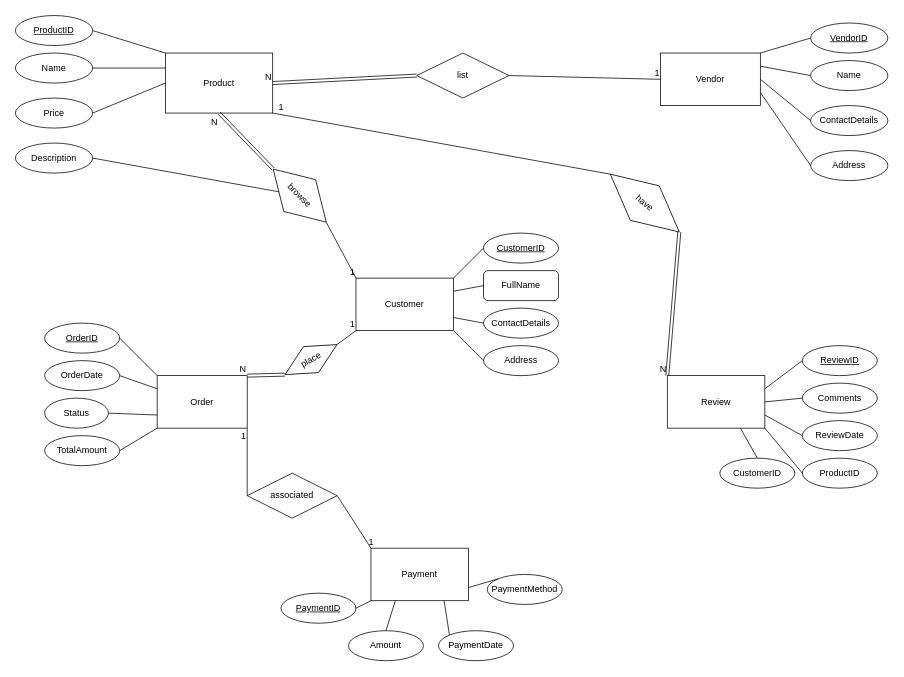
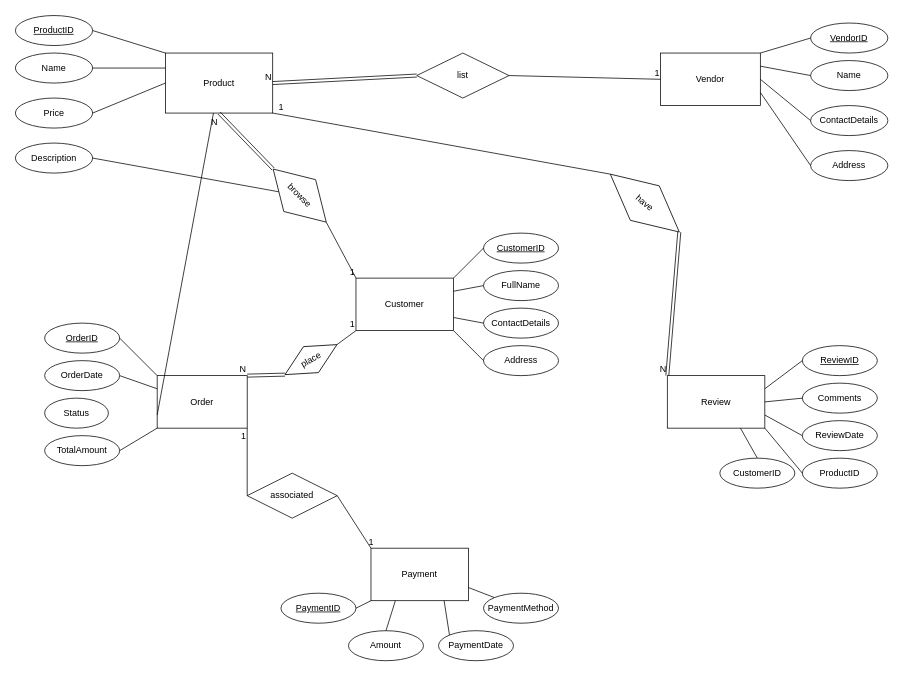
node "FullName": shape rounded rectangle -> ellipse
edge "Order" -- "Status": now "Order" -- "Product"
node "PaymentMethod": moved (525, 589) -> (521, 608)
